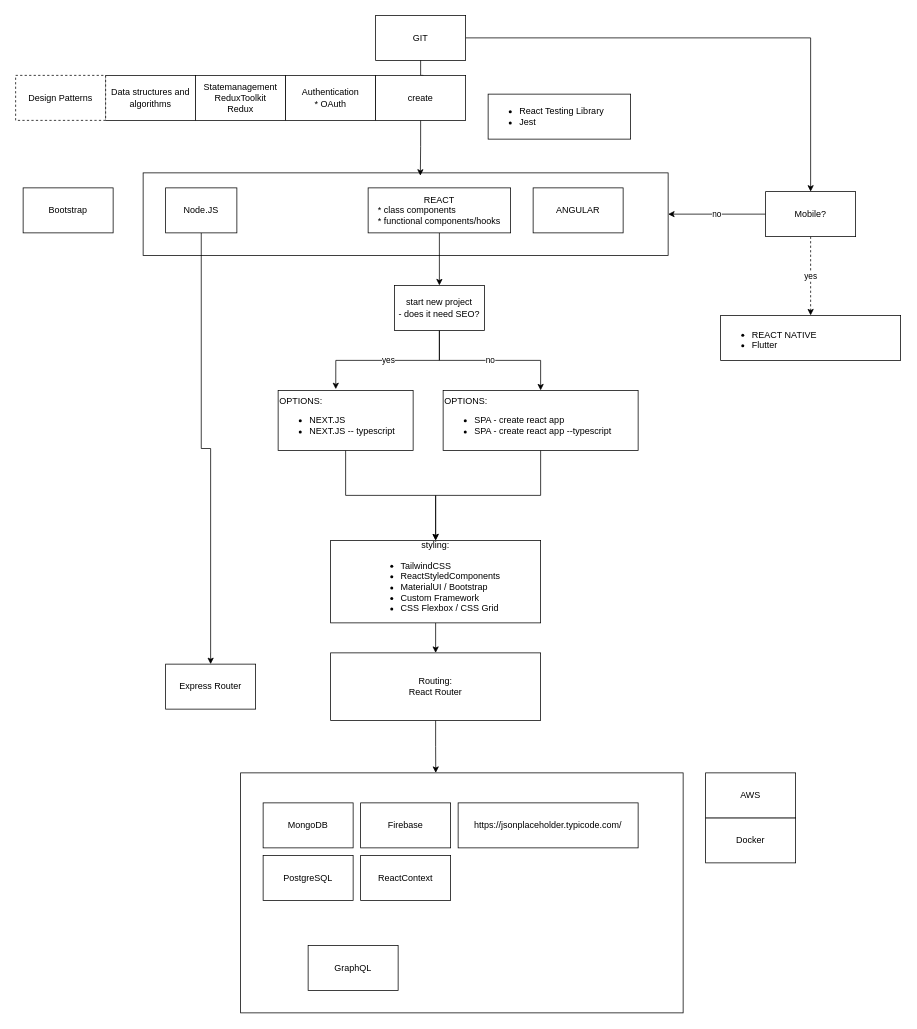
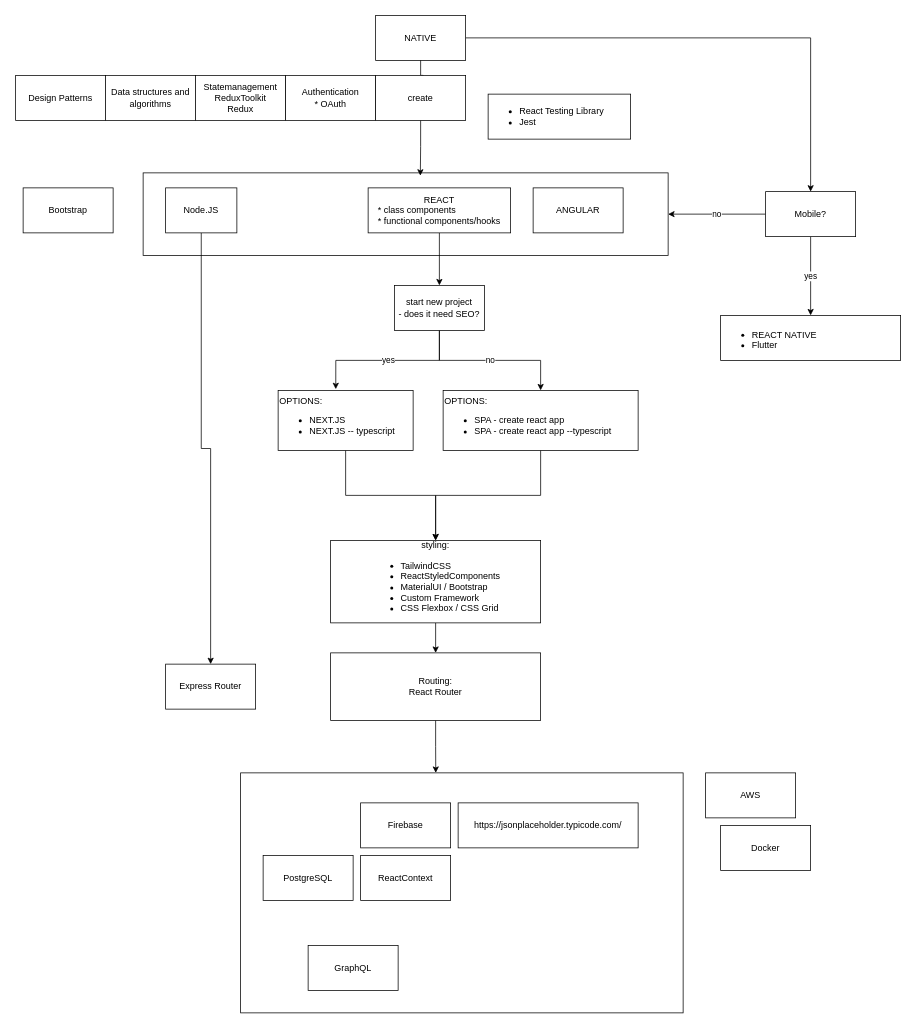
node "GIT": label "GIT" -> "NATIVE"
node "Design Patterns": style dashed -> solid
edge "Mobile?" -> "REACT NATIVE Flutter": style dashed -> solid
node "MongoDB": removed
node "Docker": moved (750, 840) -> (765, 848)
